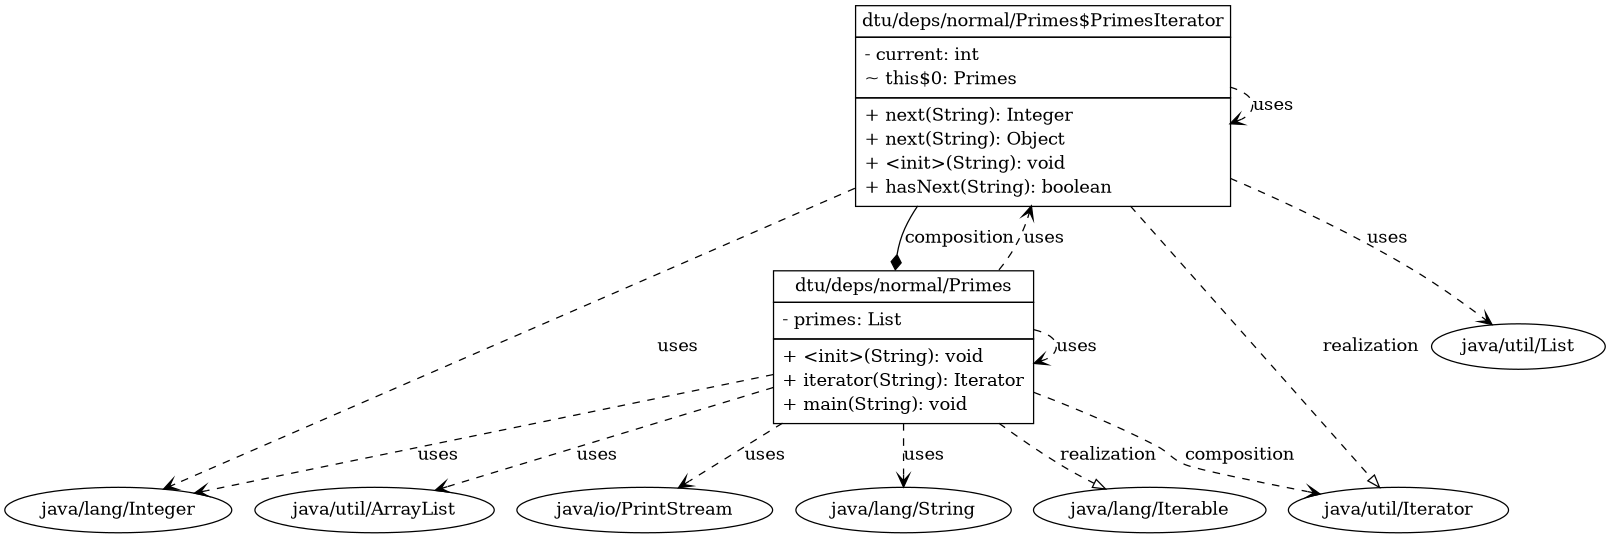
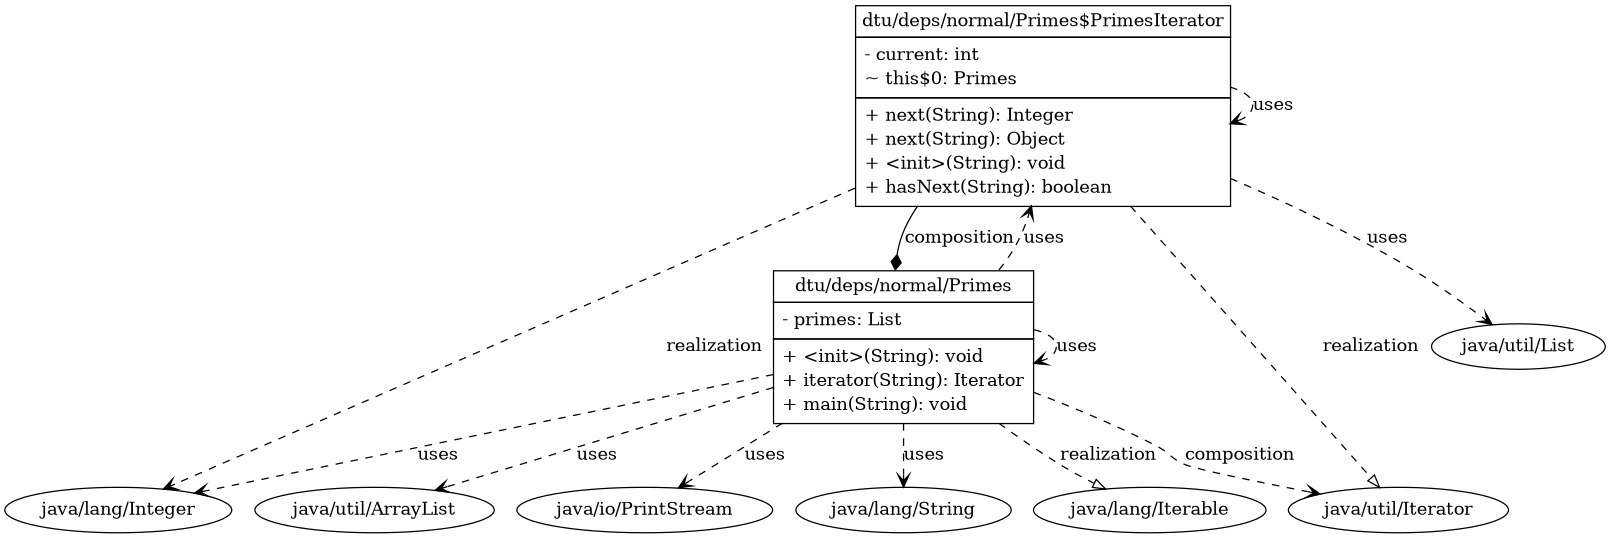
edge "dtu/deps/normal/Primes$PrimesIterator" -> "java/lang/Integer": label "uses" -> "realization"
